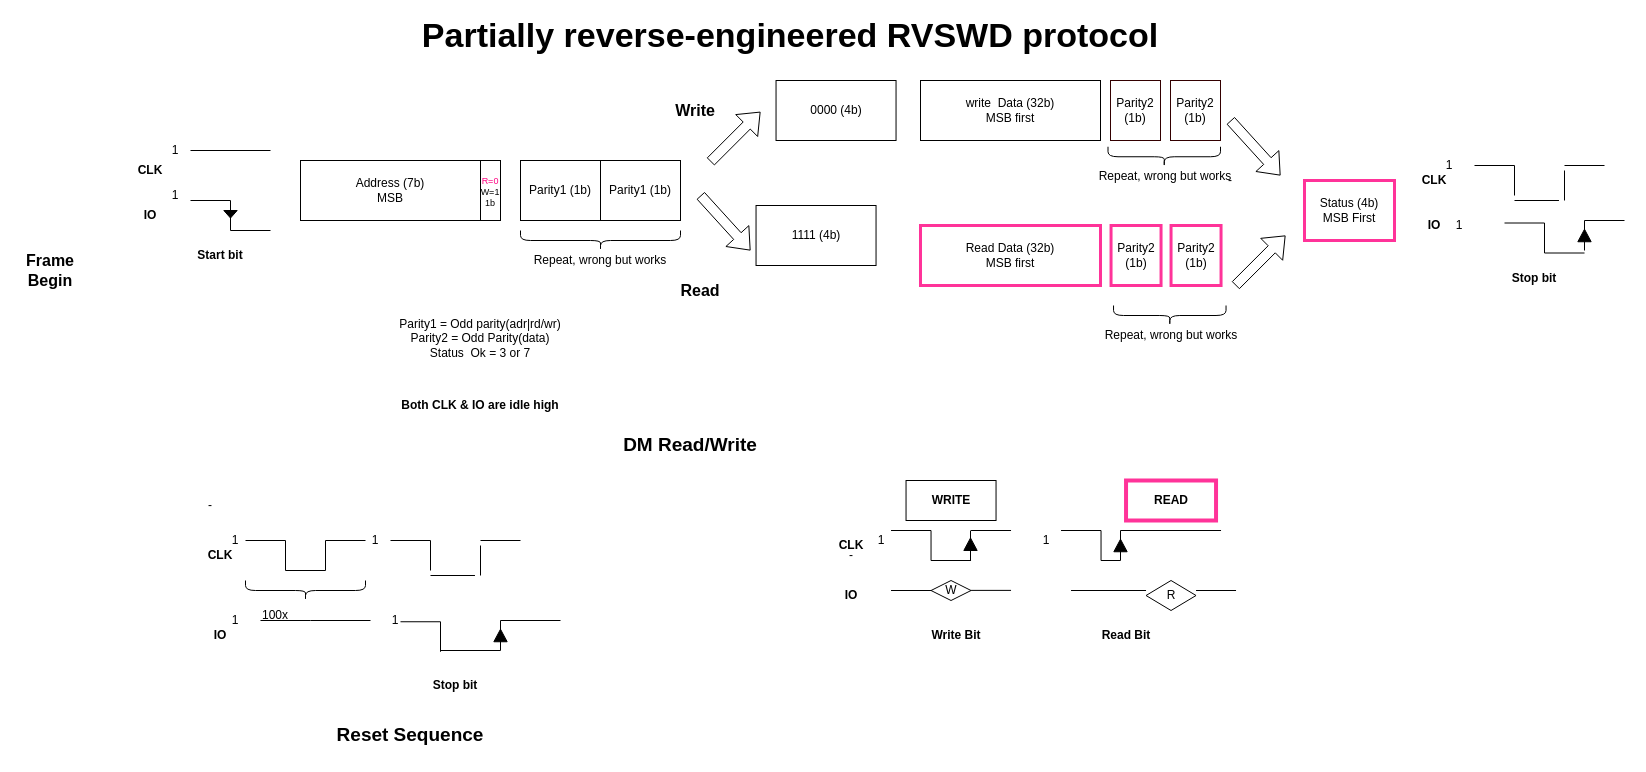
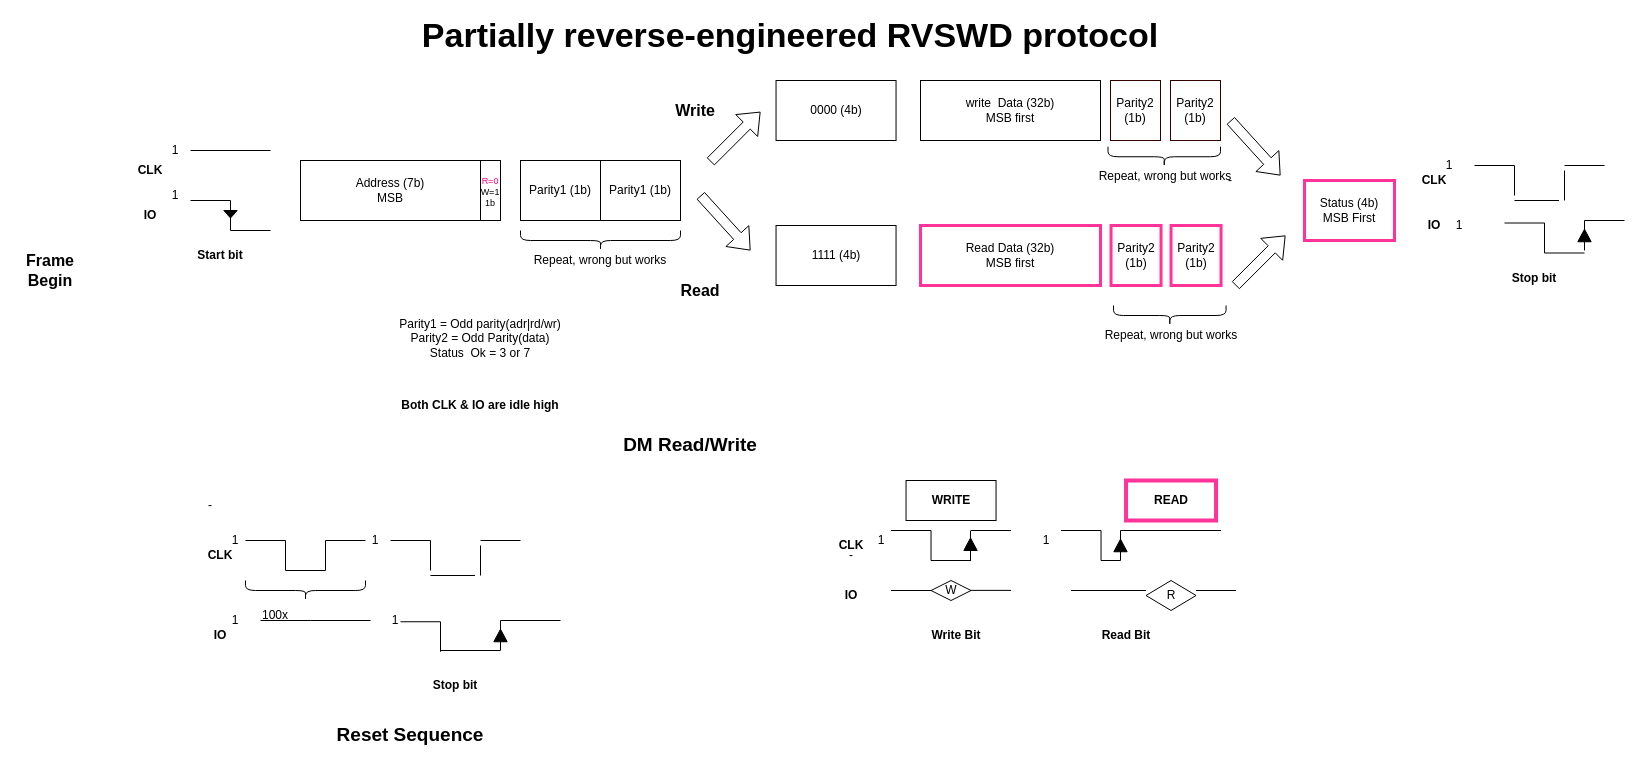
node "1111 (4b)": moved (816, 236) -> (836, 256)
